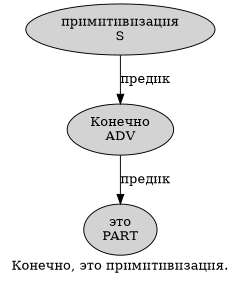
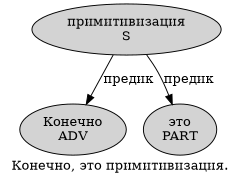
edge "Конечно ADV" -> "это PART": now "примитивизация S" -> "это PART"
